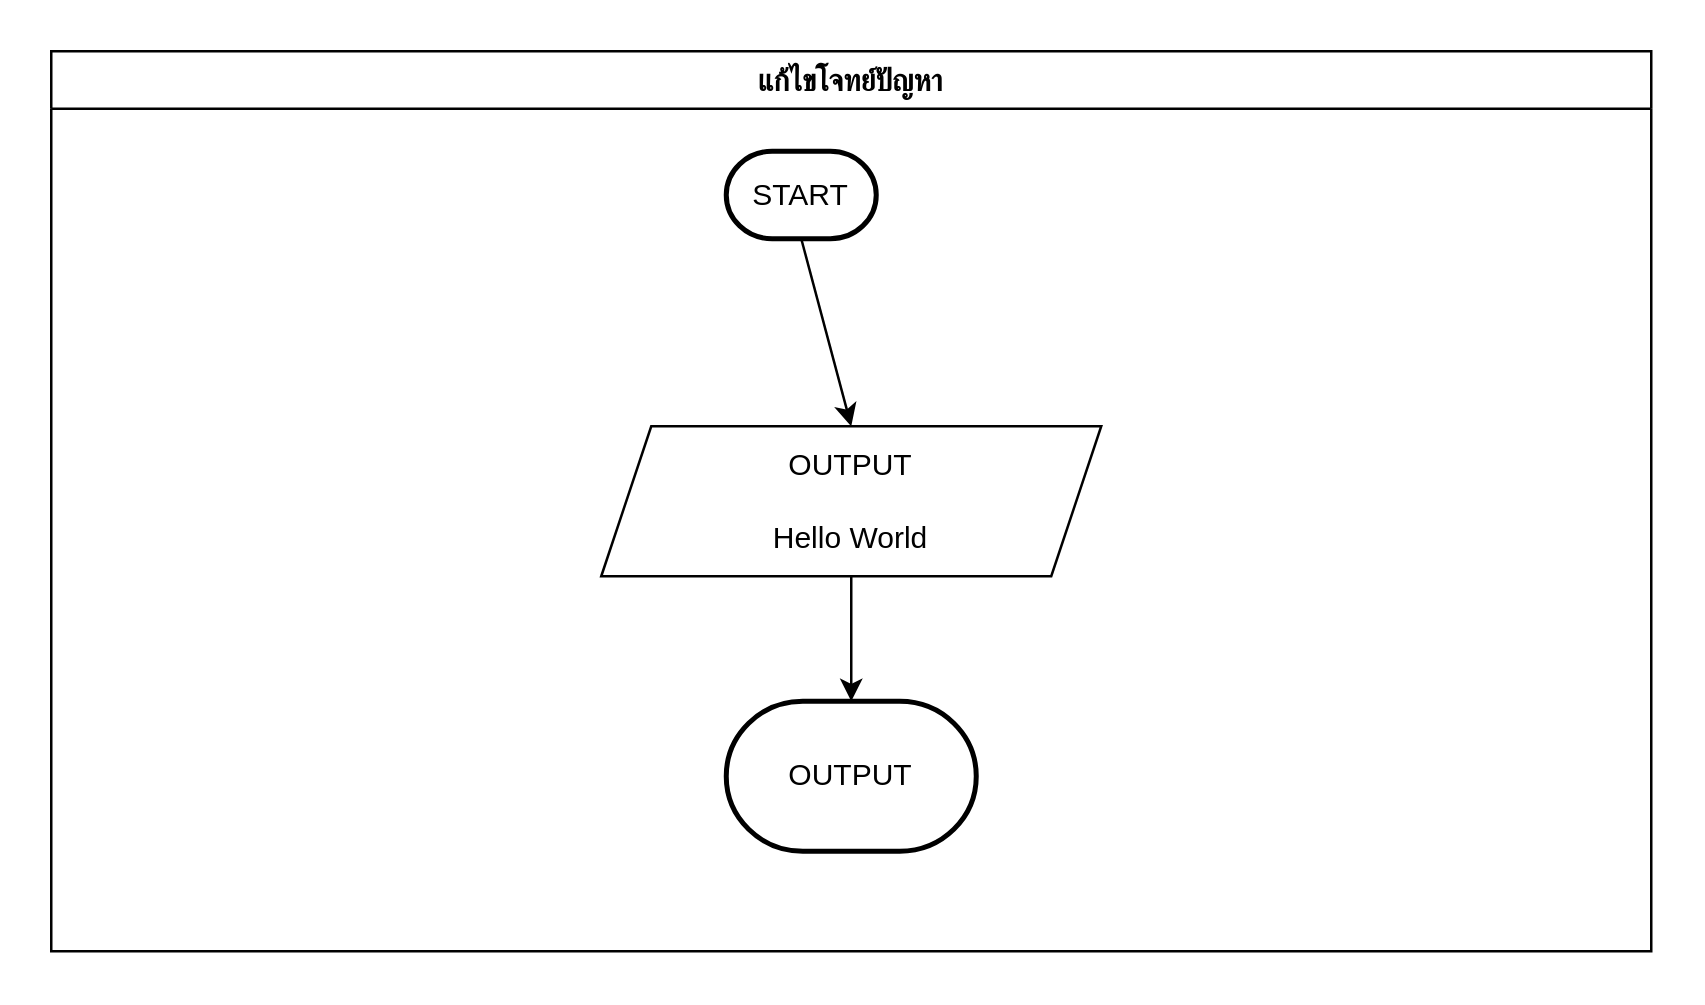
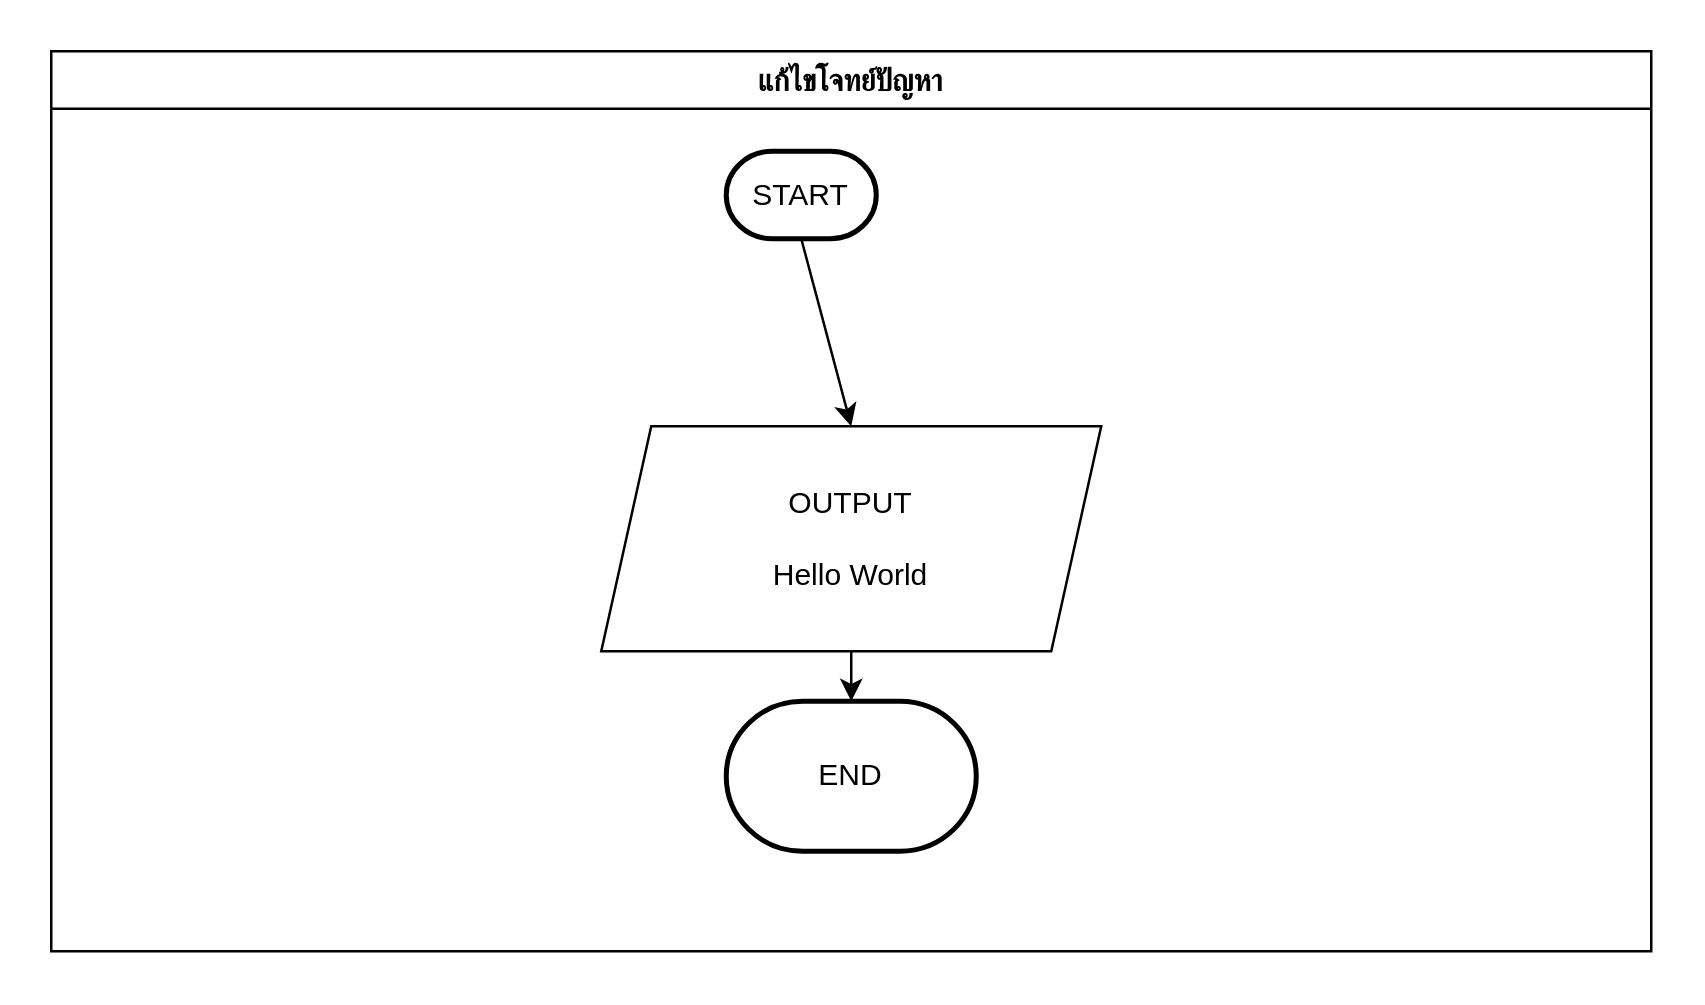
node "OUTPUT Hello World": size 500x150 -> 500x225
node "OUTPUT": label "OUTPUT" -> "END"
